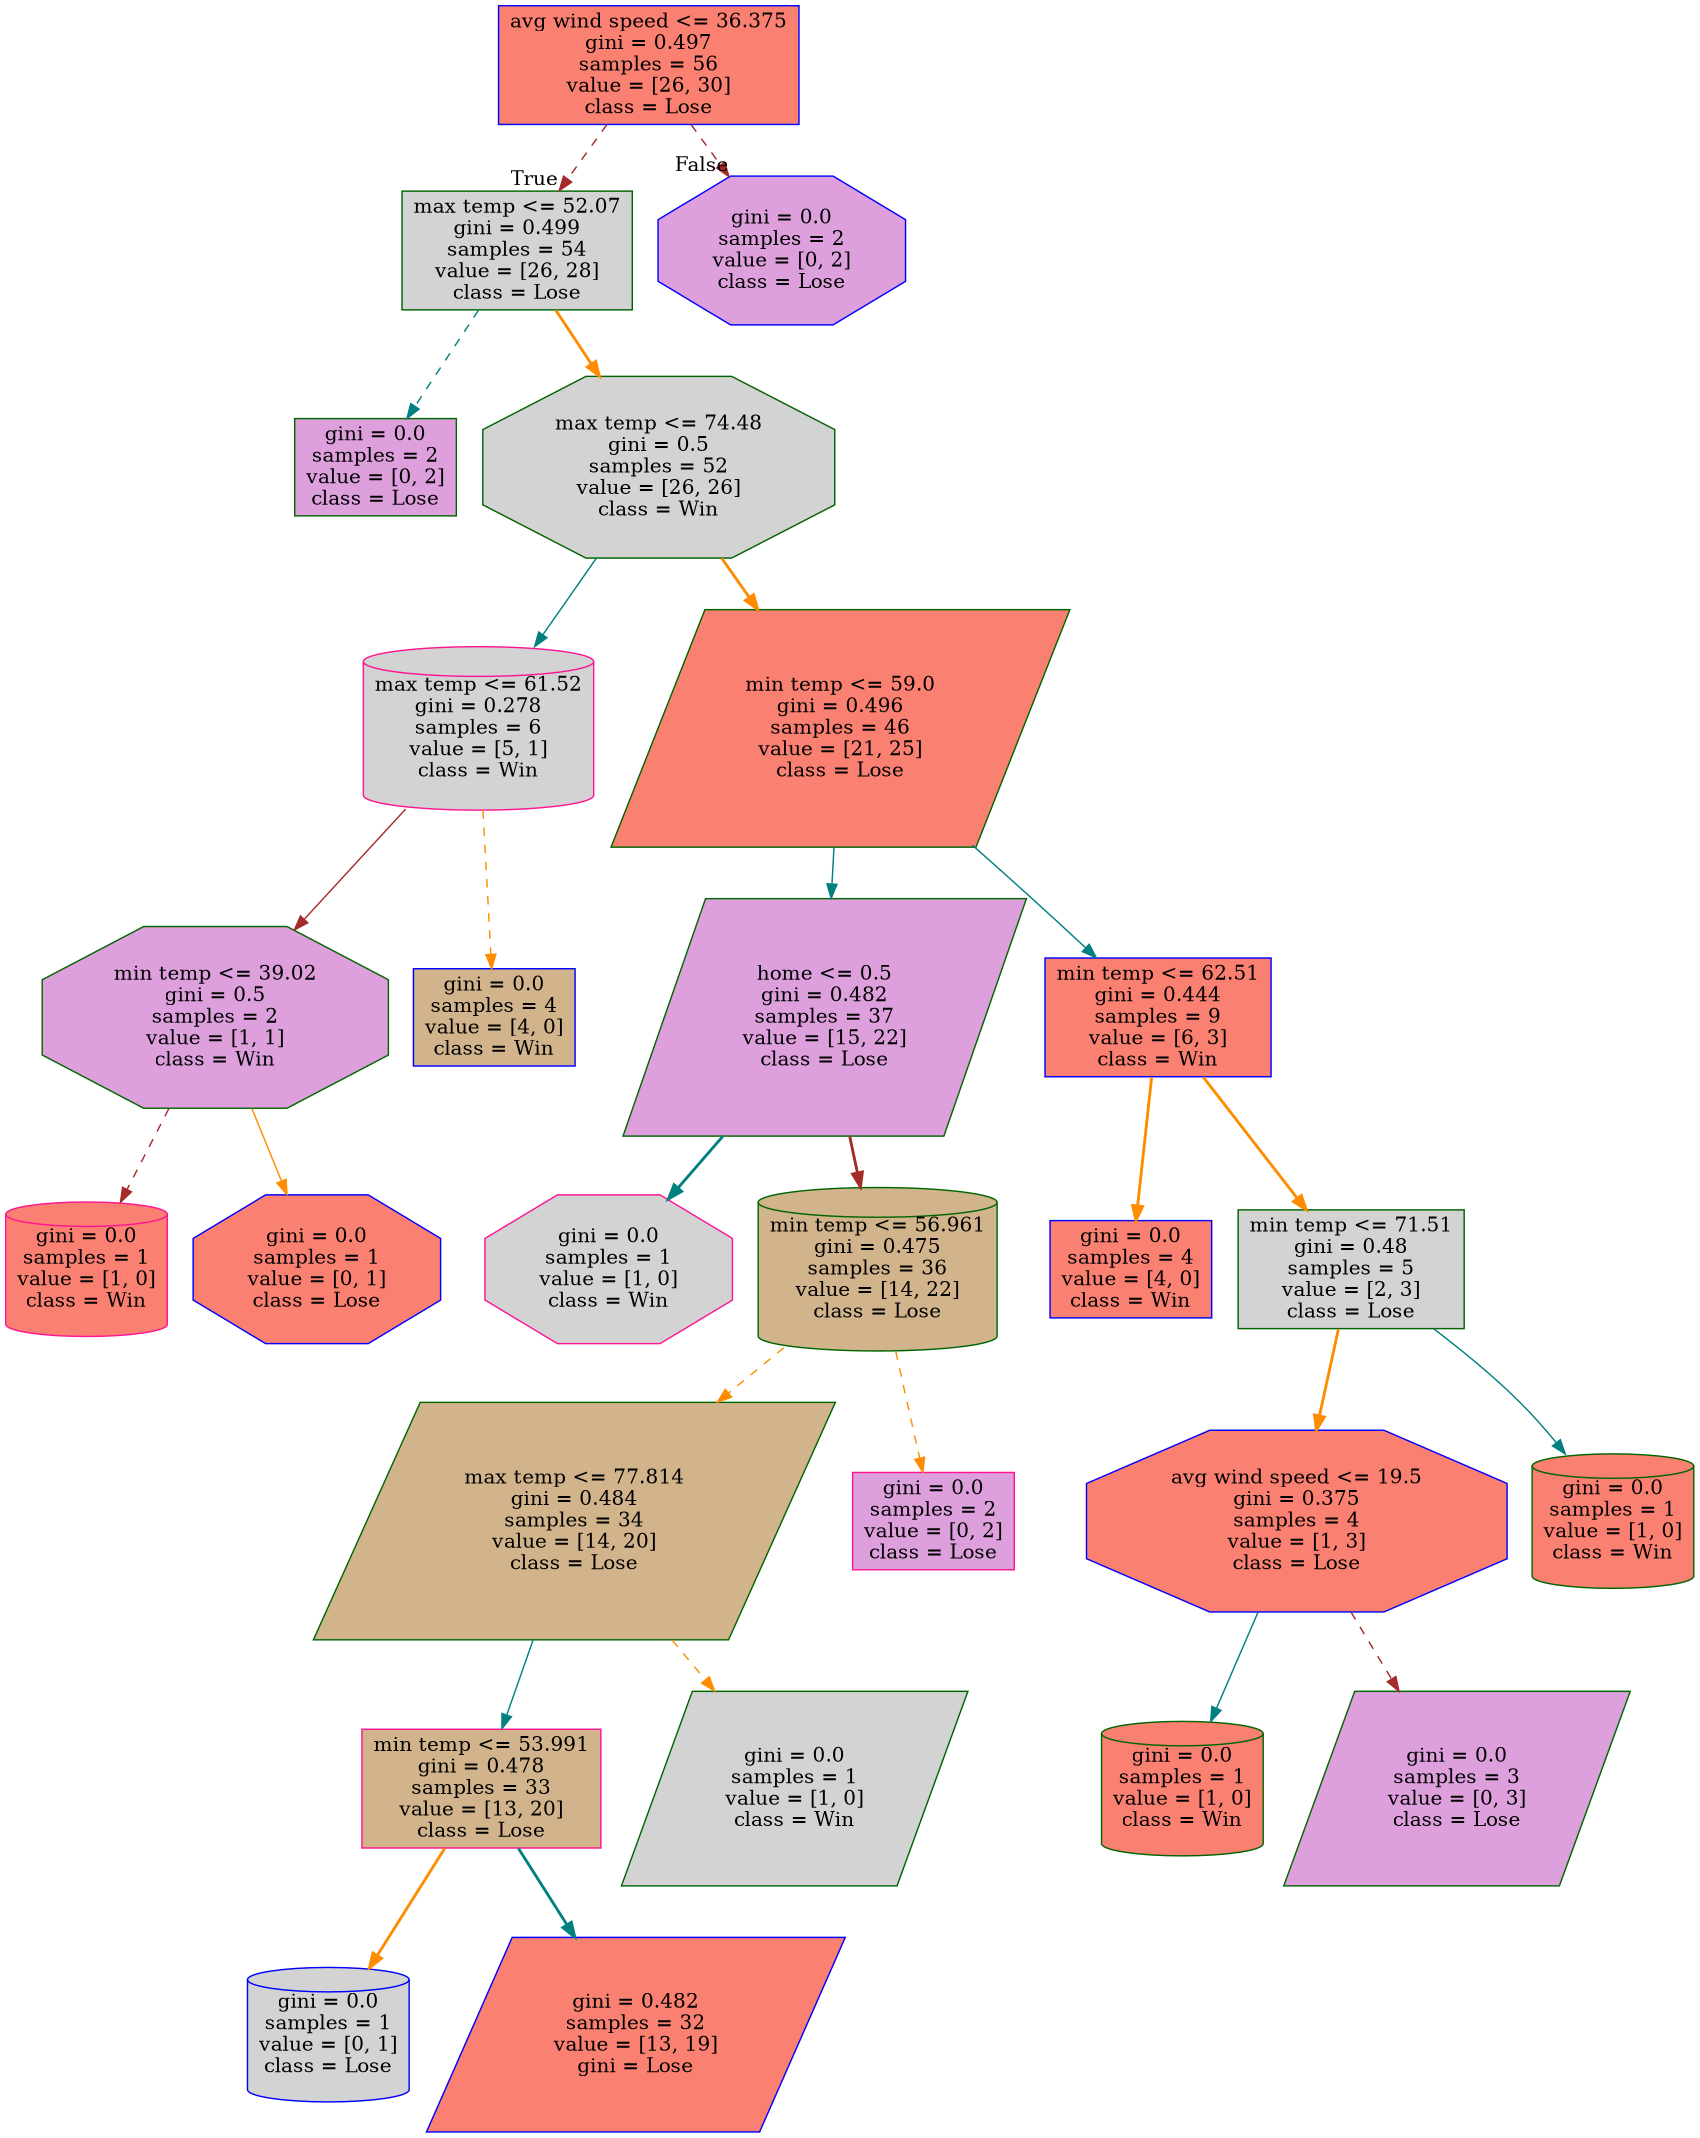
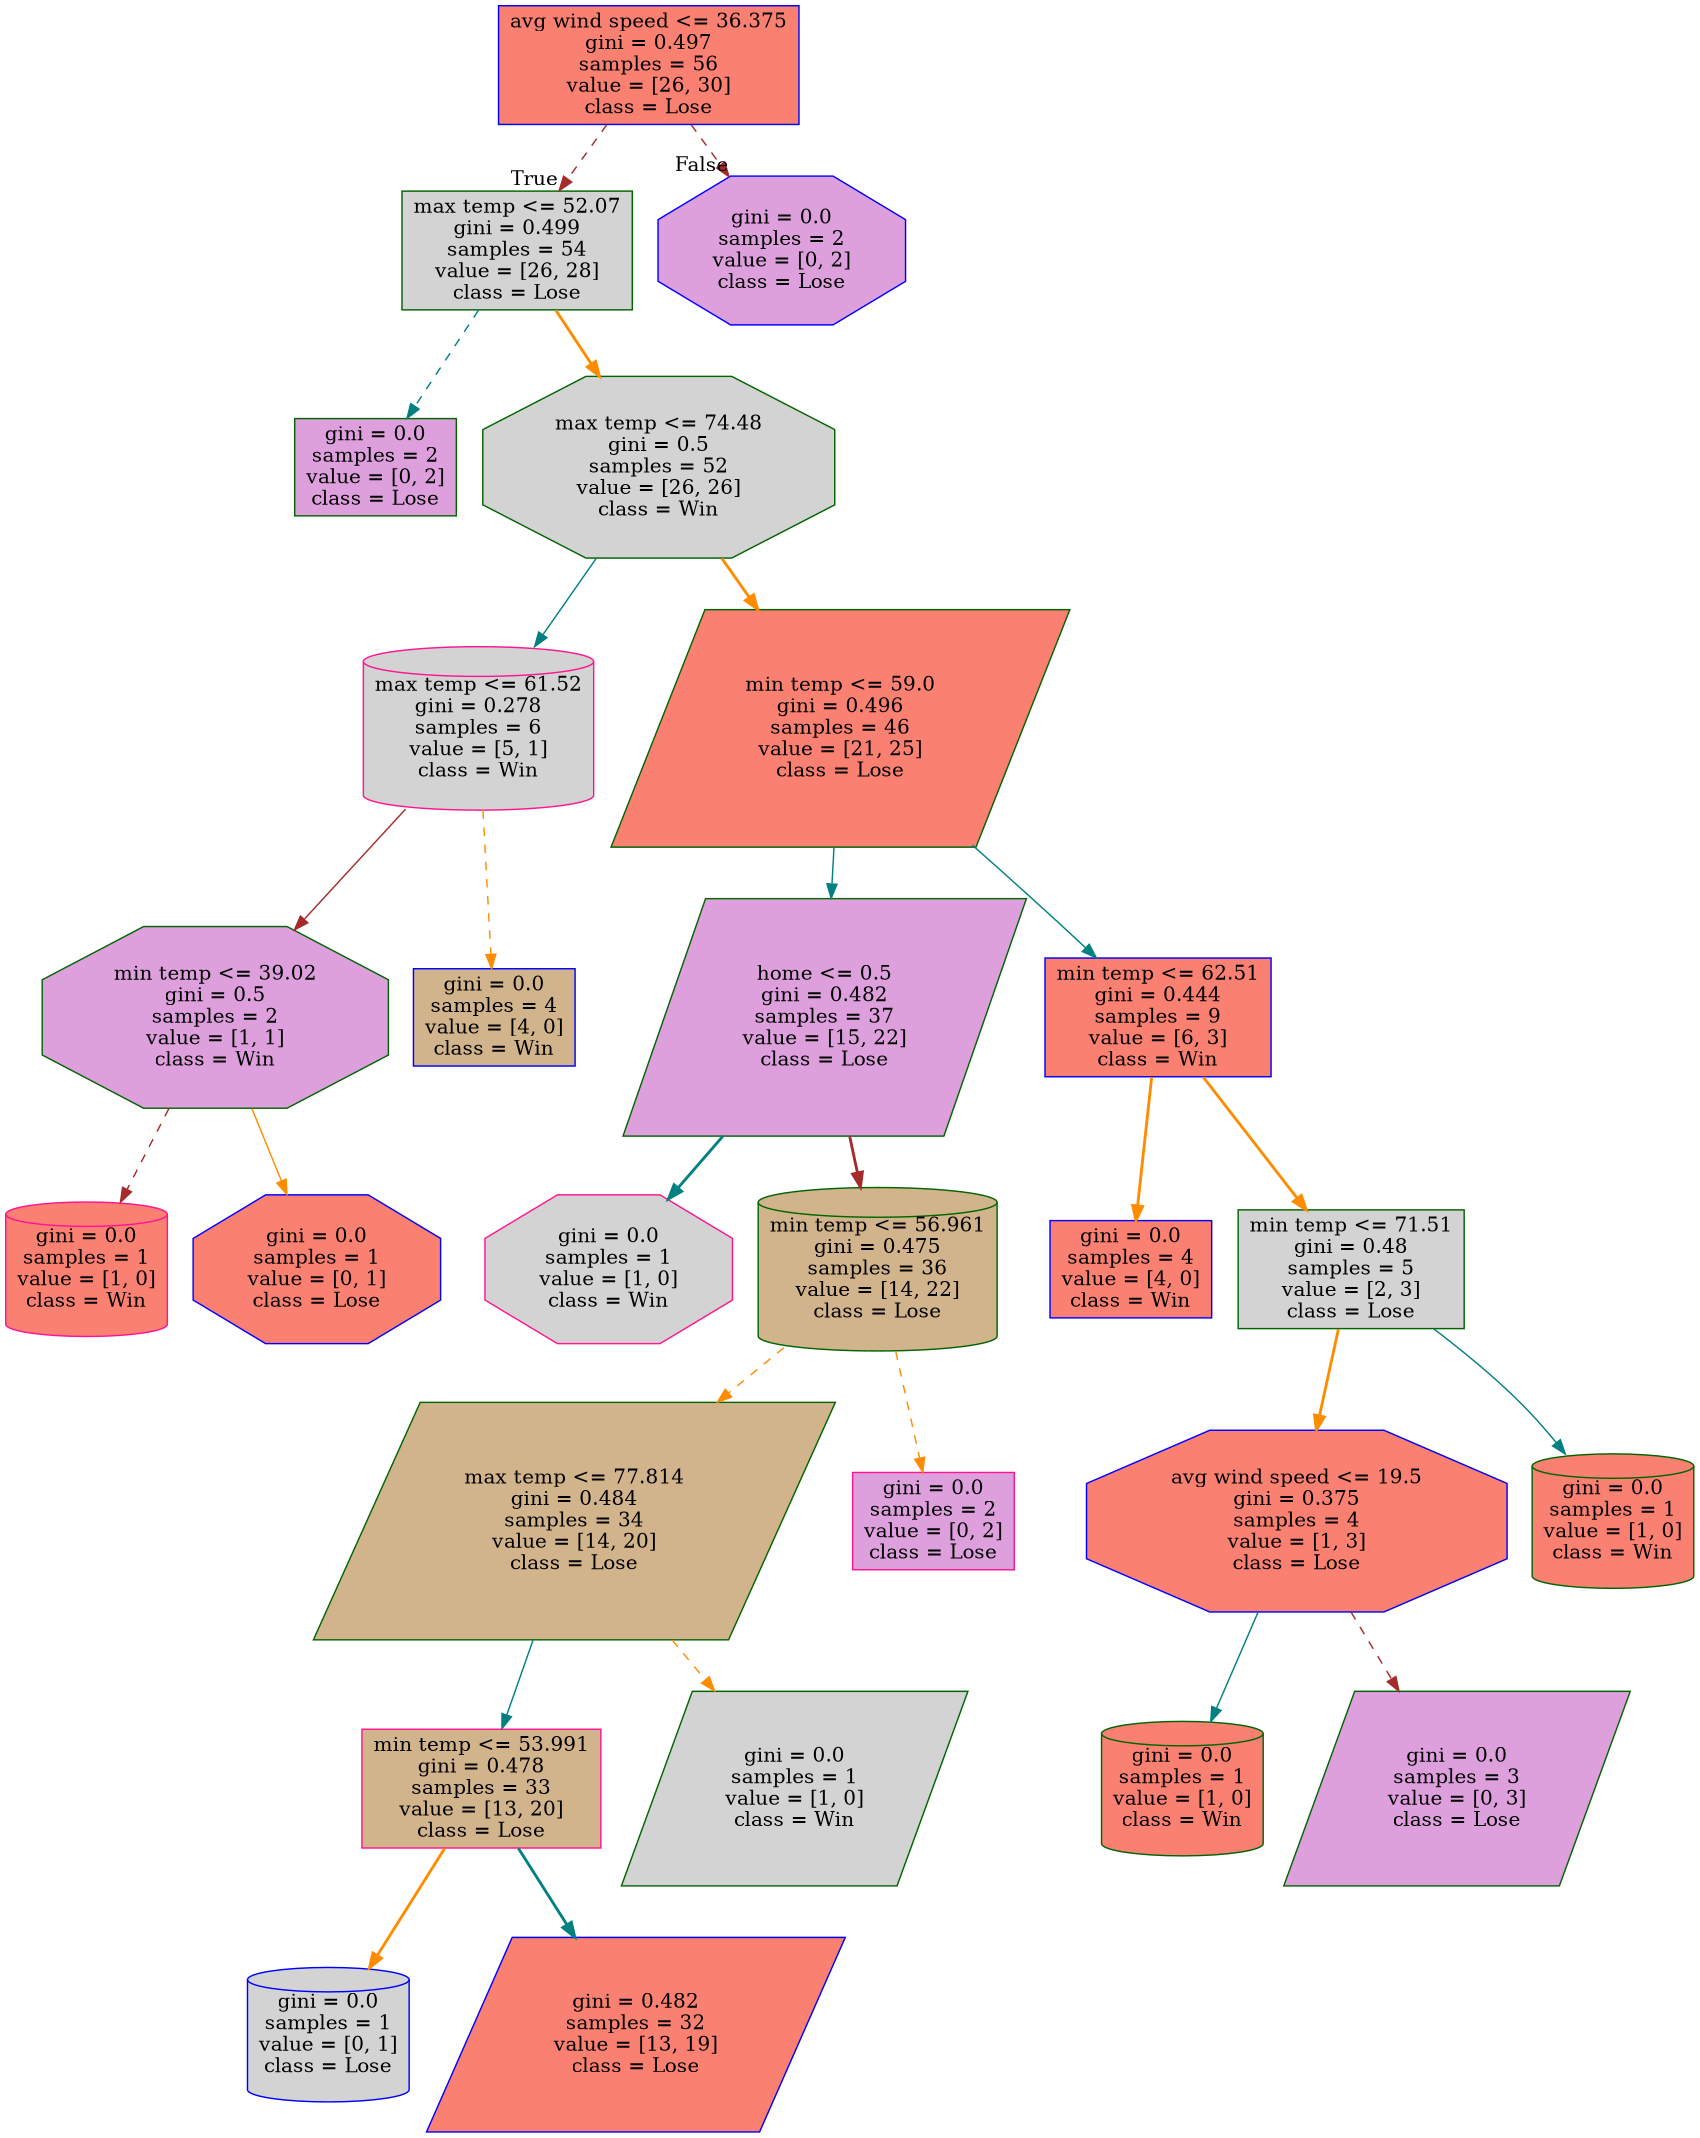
node "gini = 0.482 samples = 32 value = [13, 19] gini = Lose": label "gini = 0.482 samples = 32 value = [13, 19] gini = Lose" -> "gini = 0.482 samples = 32 value = [13, 19] class = Lose"
